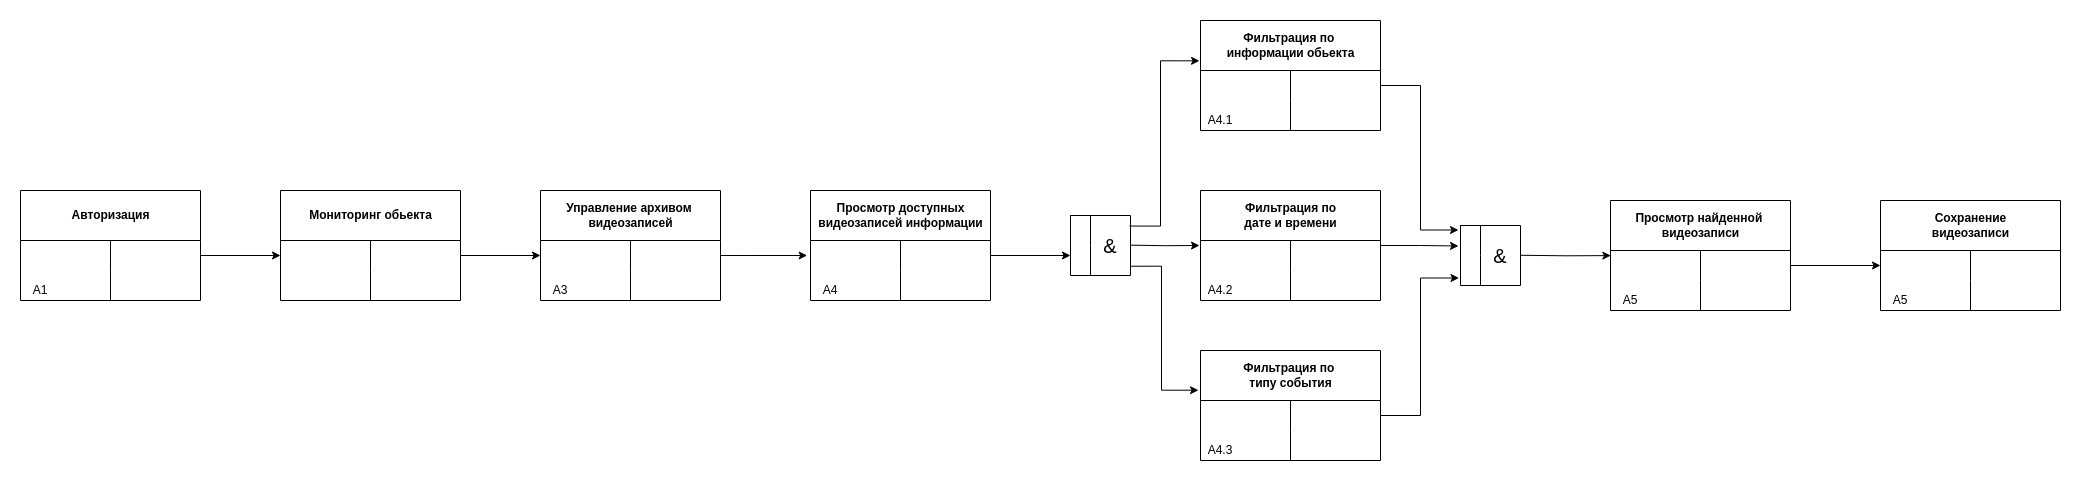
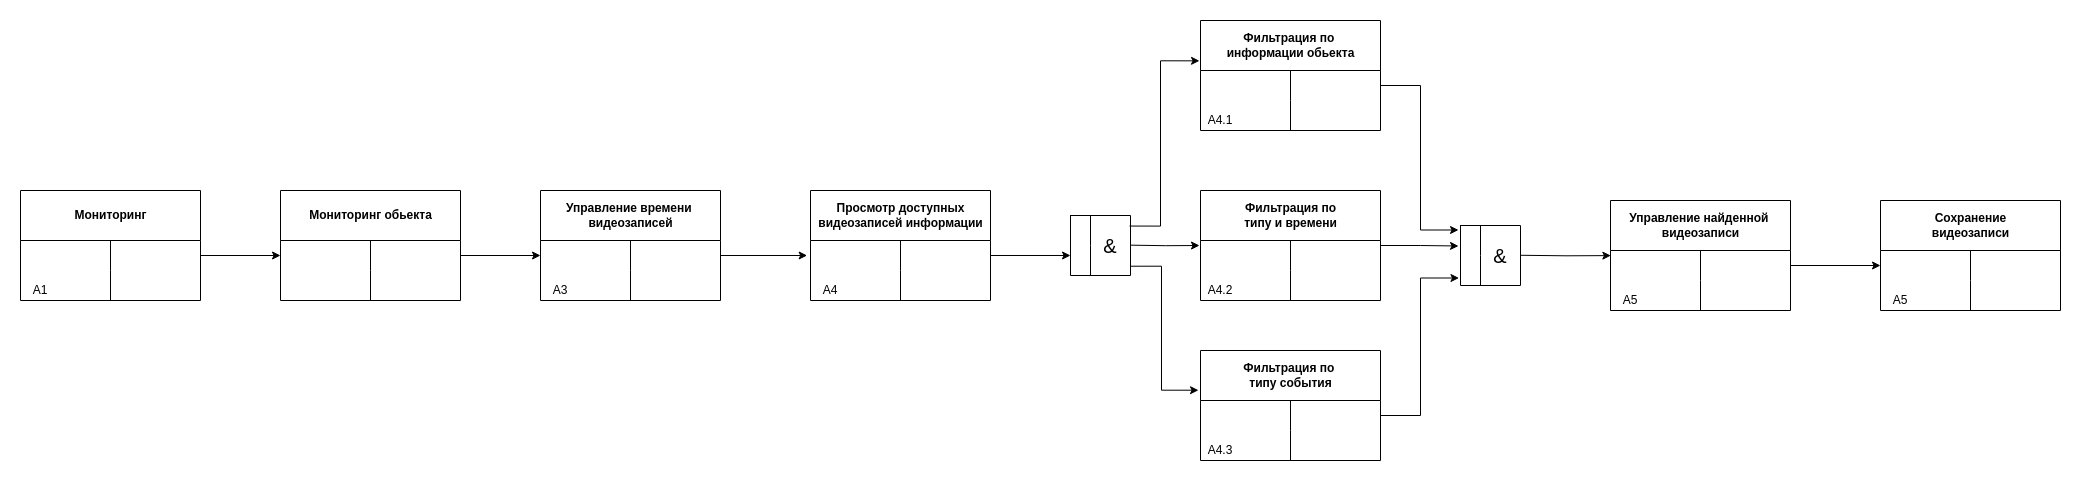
node "Авторизация": label "Авторизация" -> "Мониторинг"
node "Управление архивом видеозаписей": label "Управление архивом видеозаписей" -> "Управление времени видеозаписей"
node "Фильтрация по дате и времени": label "Фильтрация по дате и времени" -> "Фильтрация по типу и времени"
node "Просмотр найденной видеозаписи": label "Просмотр найденной видеозаписи" -> "Управление найденной видеозаписи"
